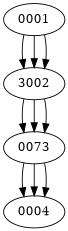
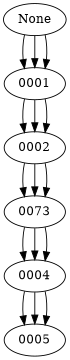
node "None": added
node "3002": label "3002" -> "0002"
node "0005": added
